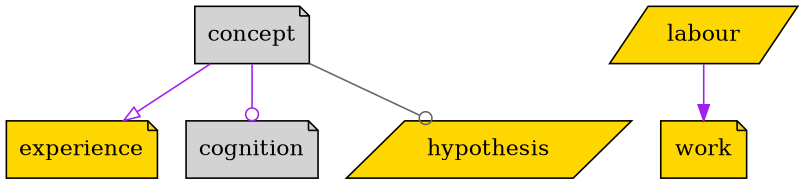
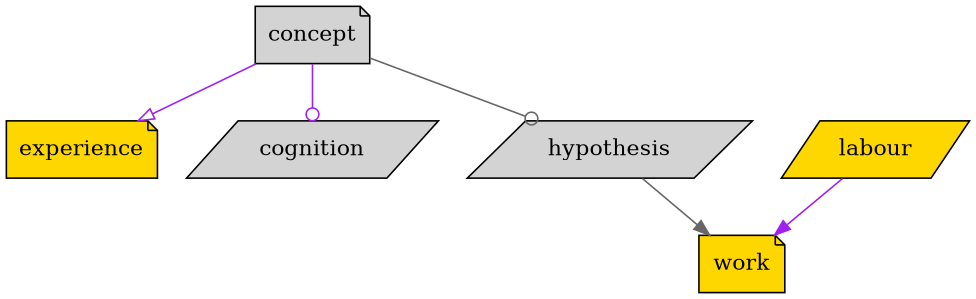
node "cognition": shape note -> parallelogram
node "hypothesis": fillcolor gold -> lightgrey
edge "hypothesis" -> "work": added
